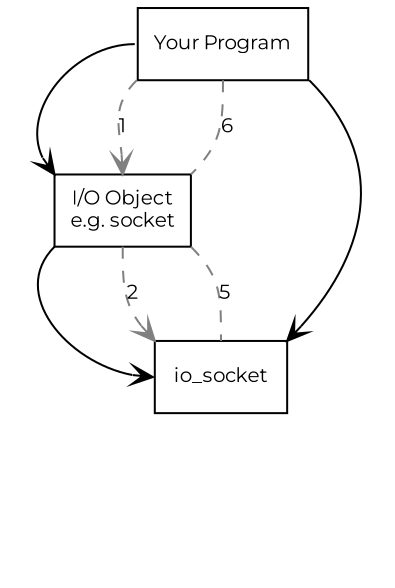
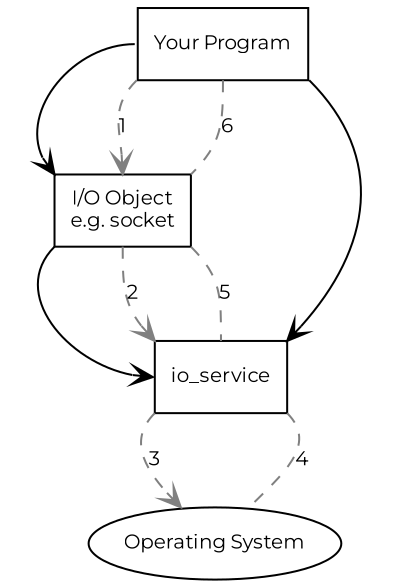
node "io_socket": label "io_socket" -> "io_service"
node "Operating System": added
